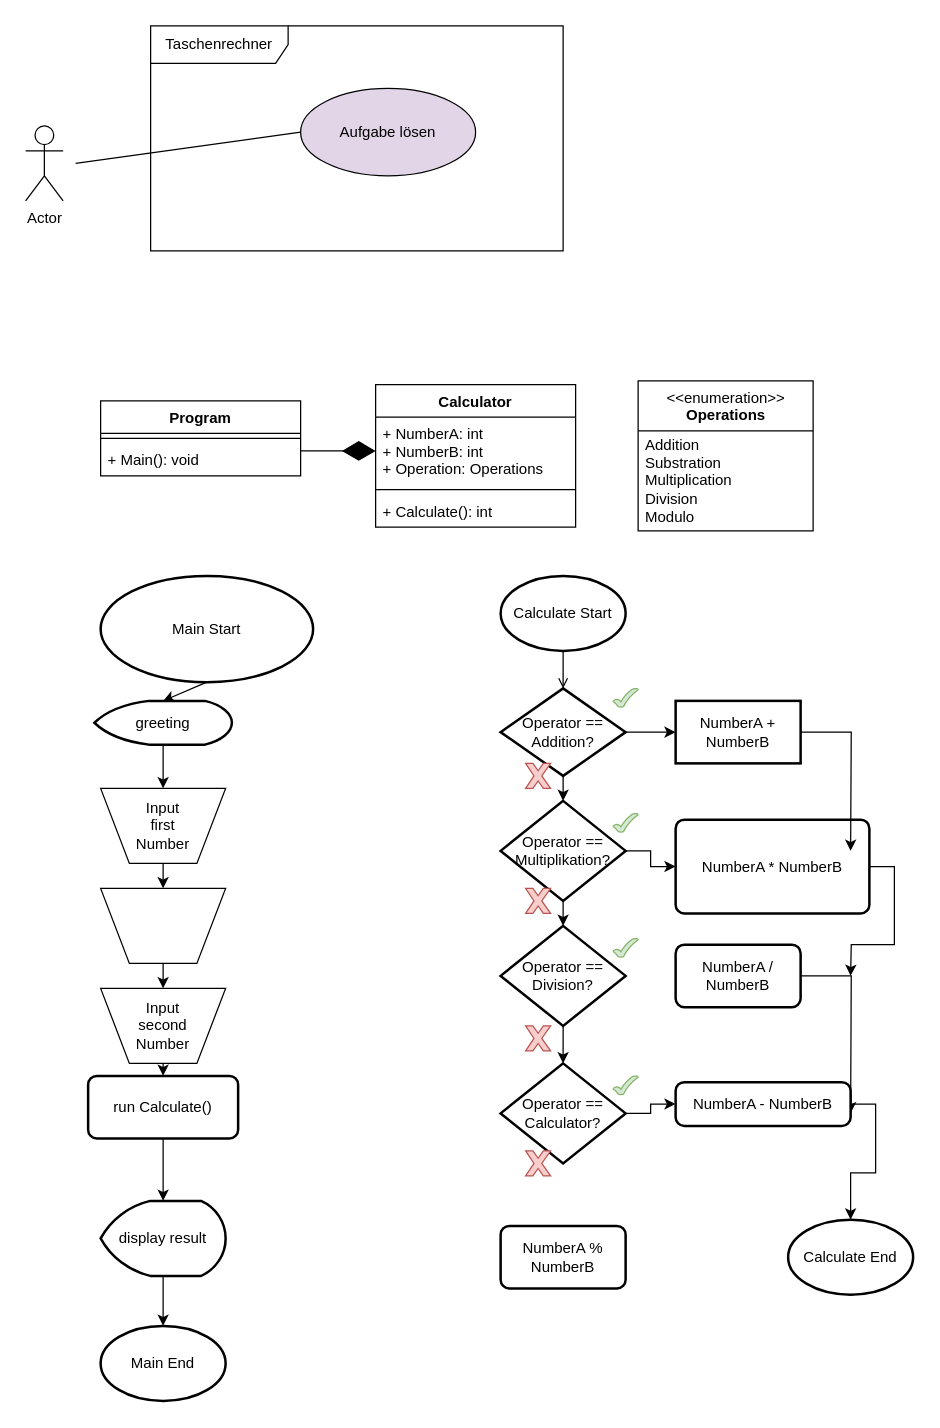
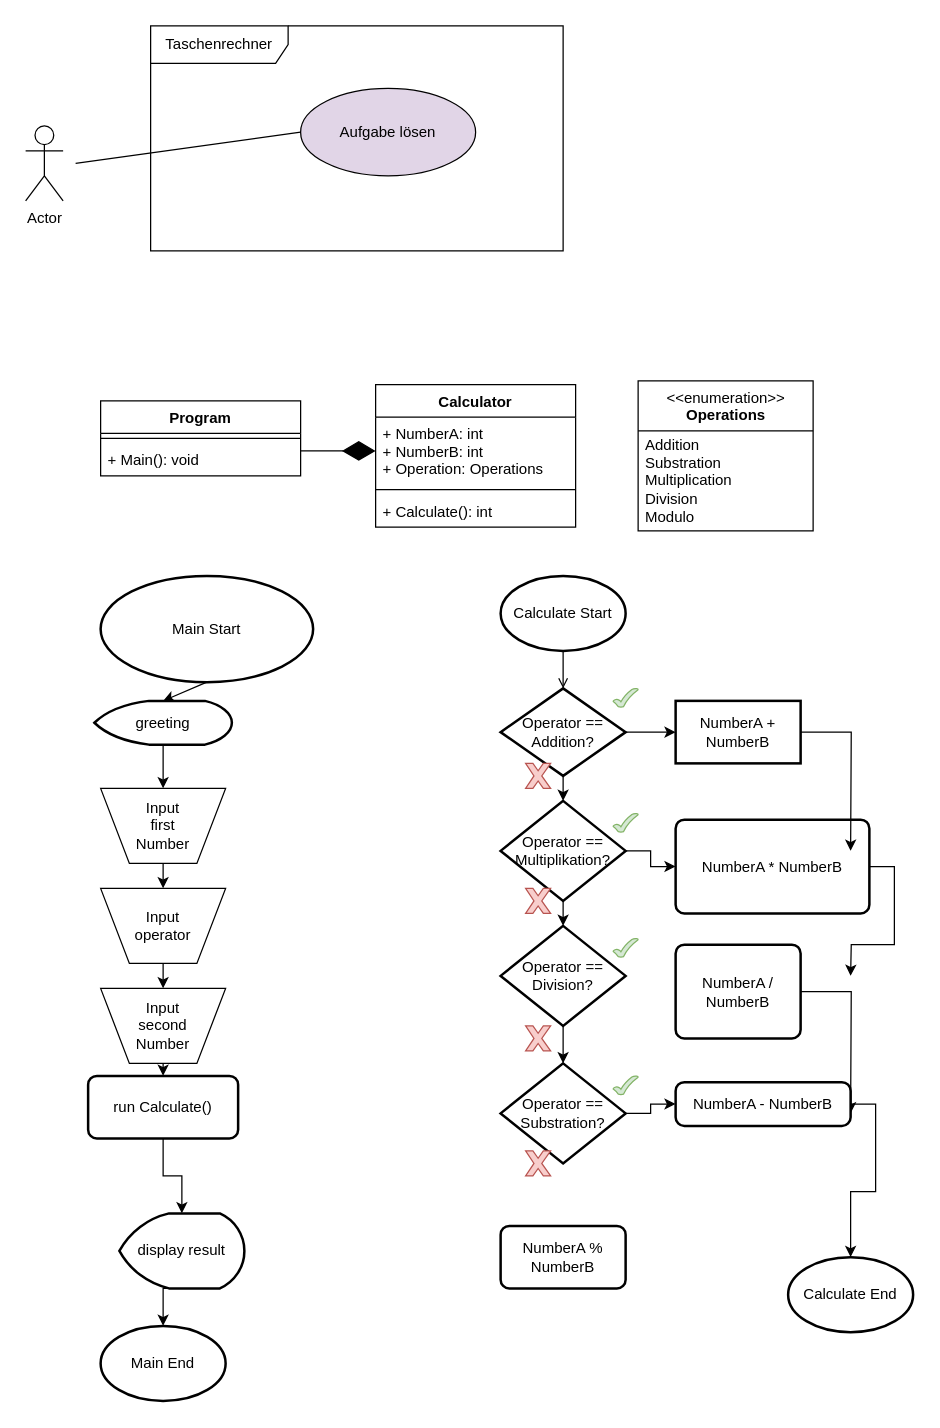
node "Input operator": added
node "NumberA / NumberB": size 125x63 -> 125x94
node "Operator == Calculator?": label "Operator == Calculator?" -> "Operator == Substration?"
node "display result": moved (163, 1238) -> (182, 1251)
node "Calculate End": moved (851, 1257) -> (851, 1294)
